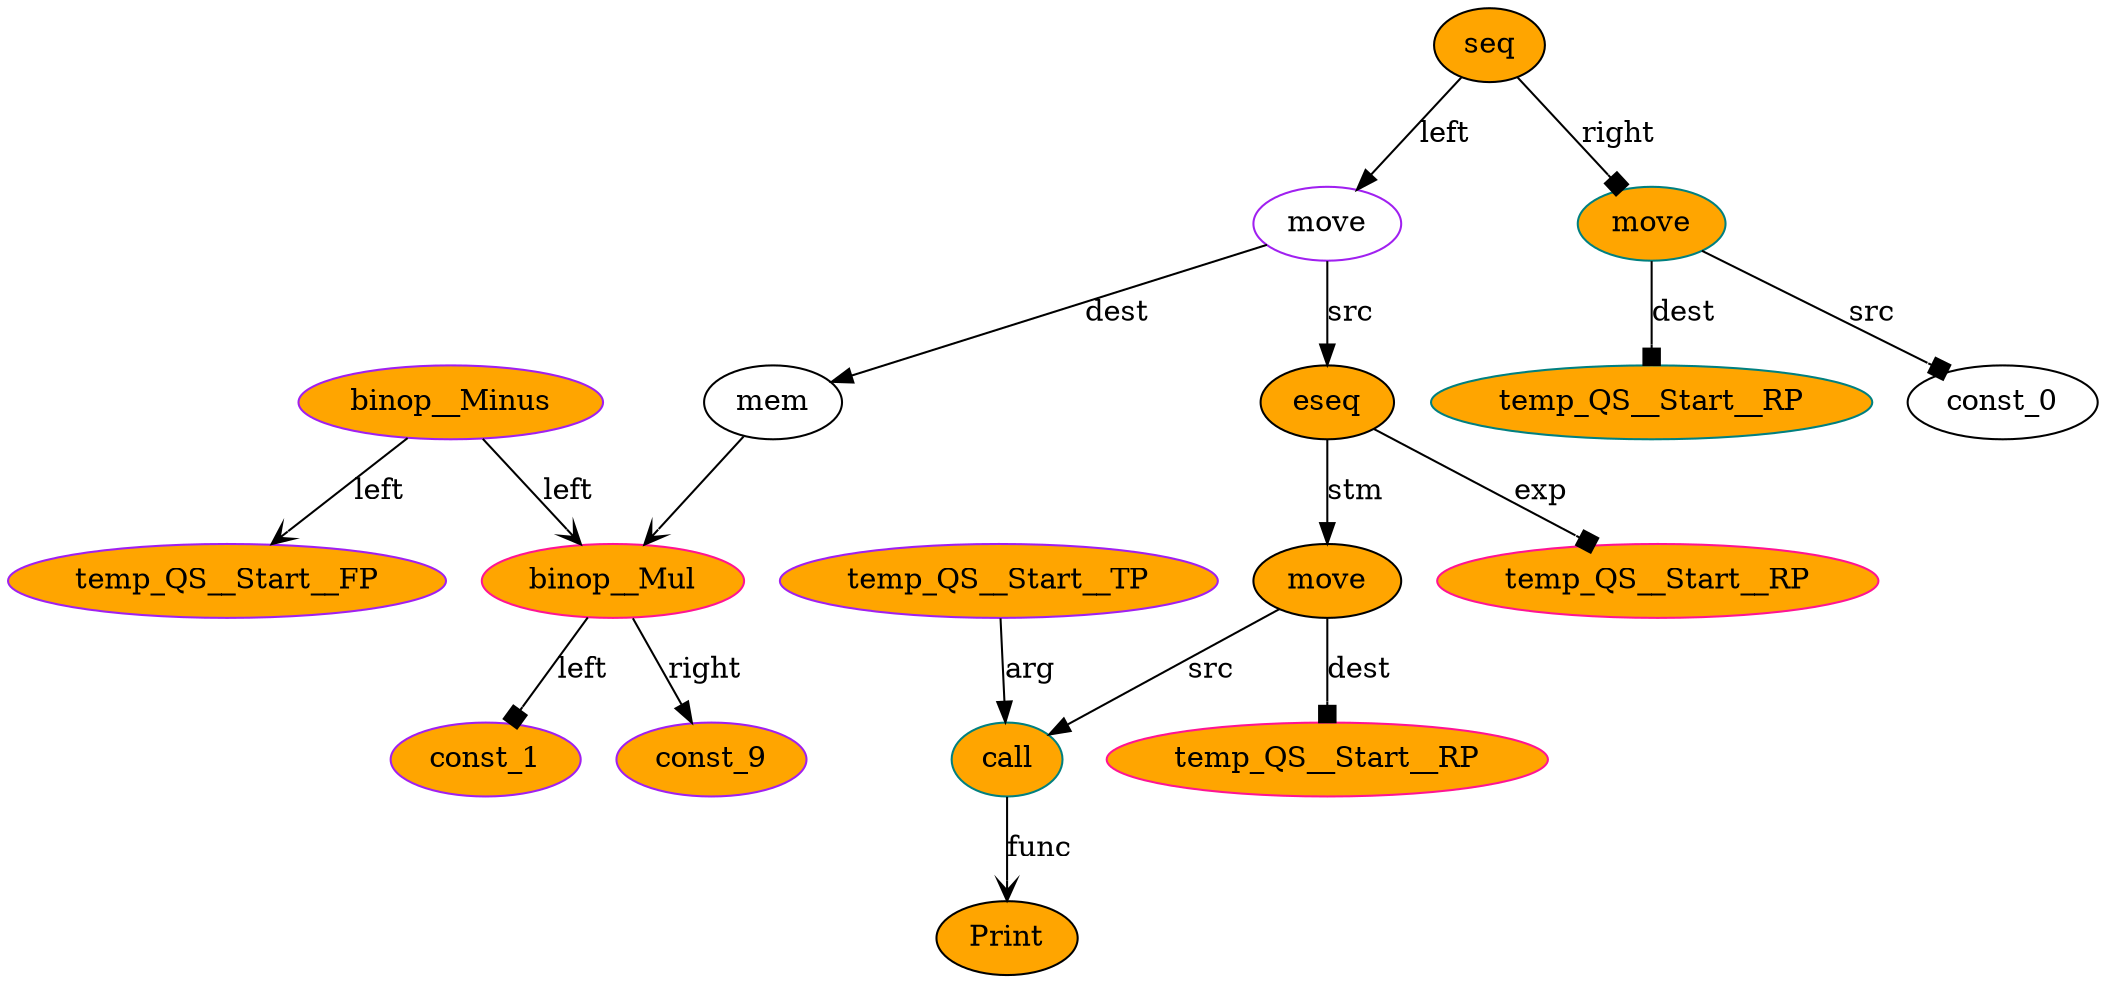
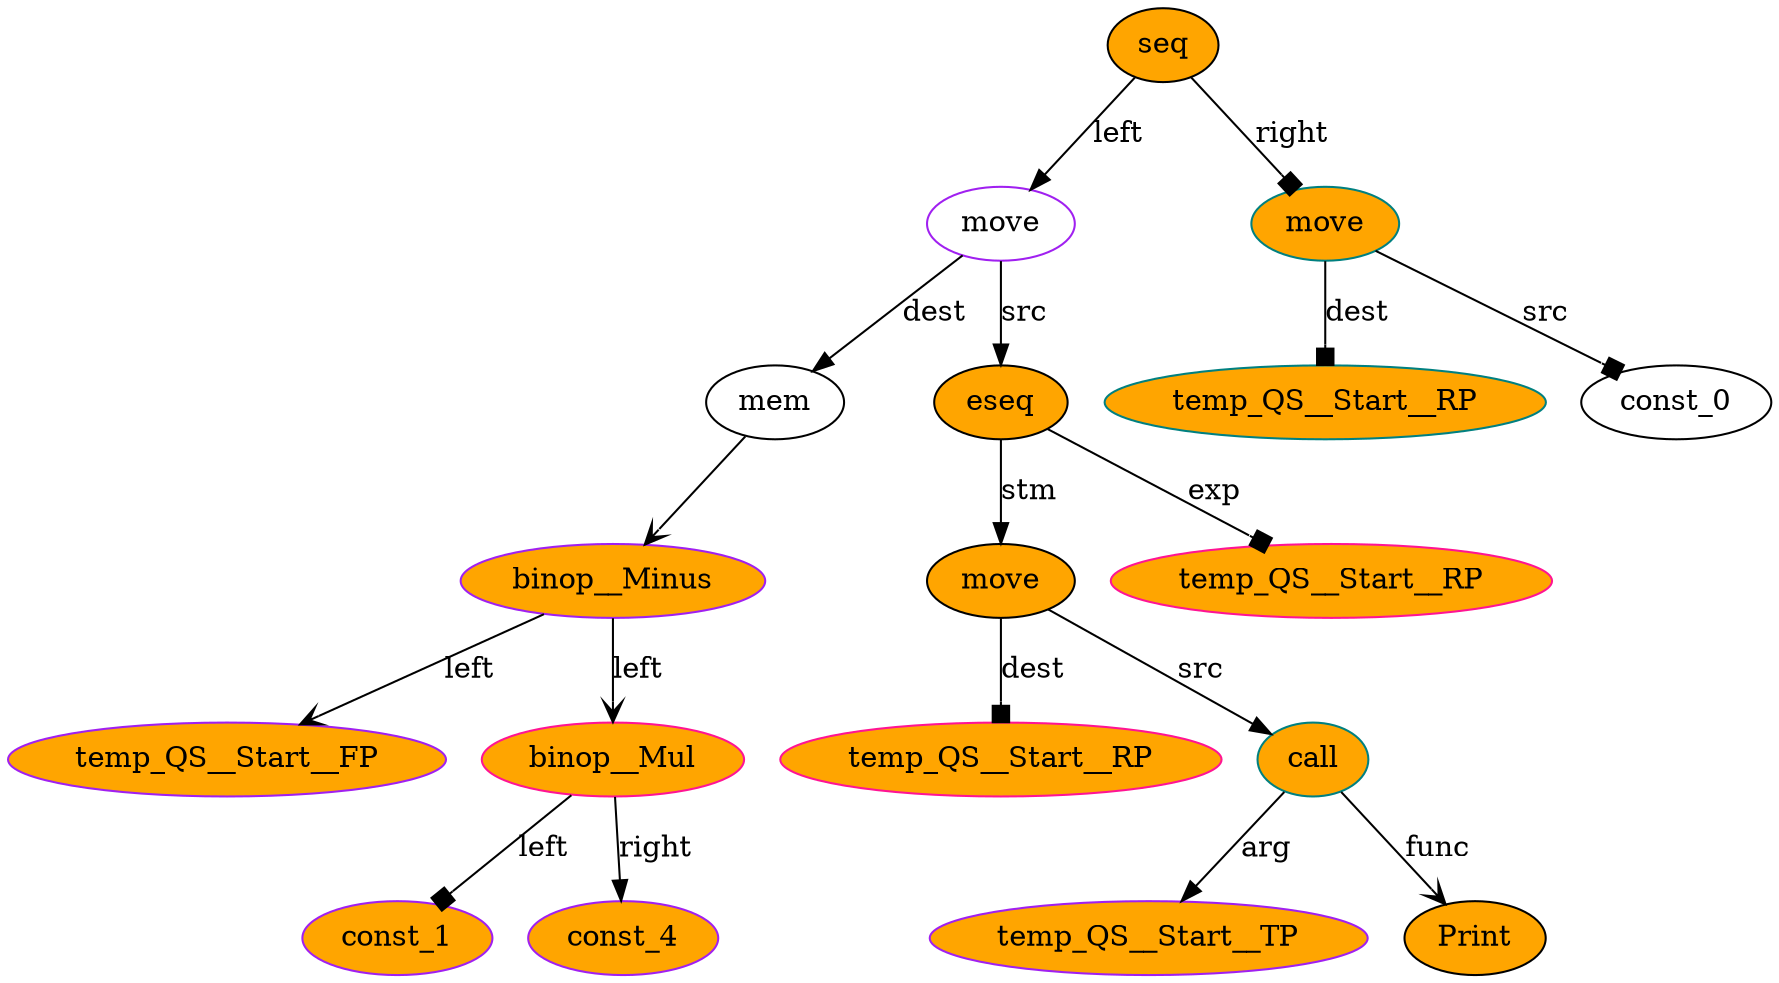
edge "mem" -> "binop__Mul": now "mem" -> "binop__Minus"
edge "temp_QS__Start__TP" -> "call": reversed
node "const_9": label "const_9" -> "const_4"
